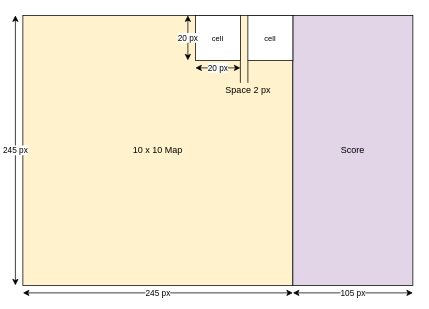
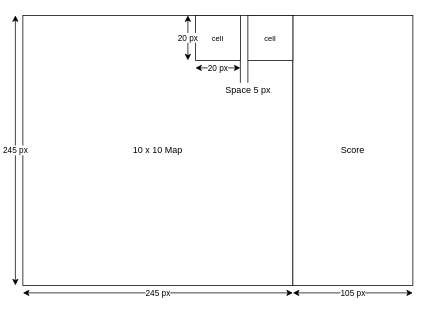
node "Space 2 px": label "Space 2 px" -> "Space 5 px"
node "10 x 10 Map": fillcolor #fff2cc -> #ffffff
node "Score": fillcolor #e1d5e7 -> #ffffff
